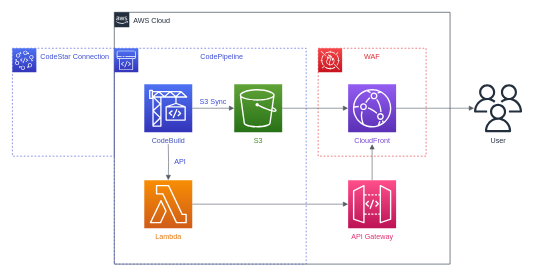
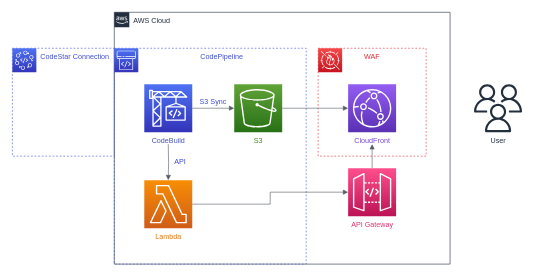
edge "CloudFront" -> "User": removed
node "API Gateway": moved (372, 204) -> (372, 192)
